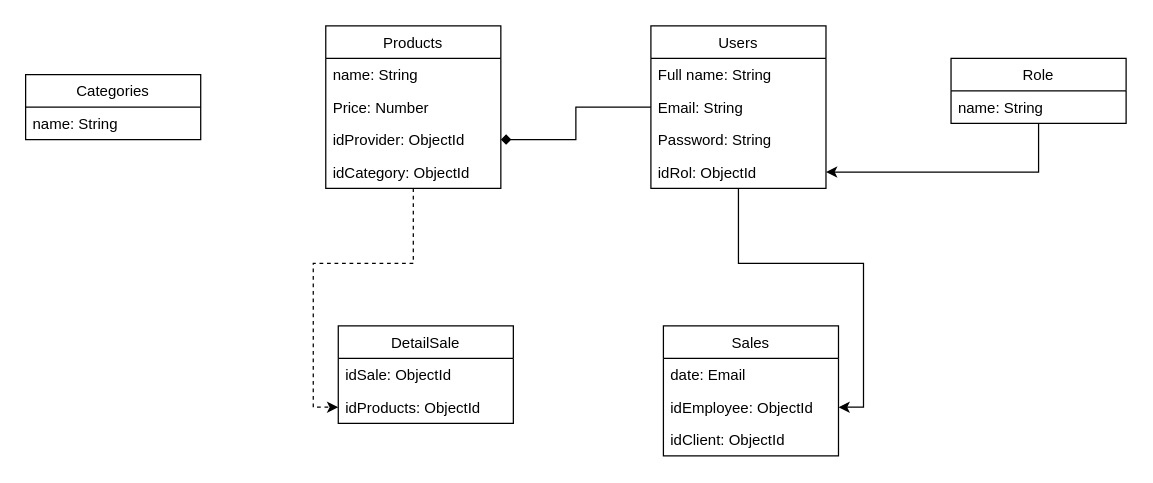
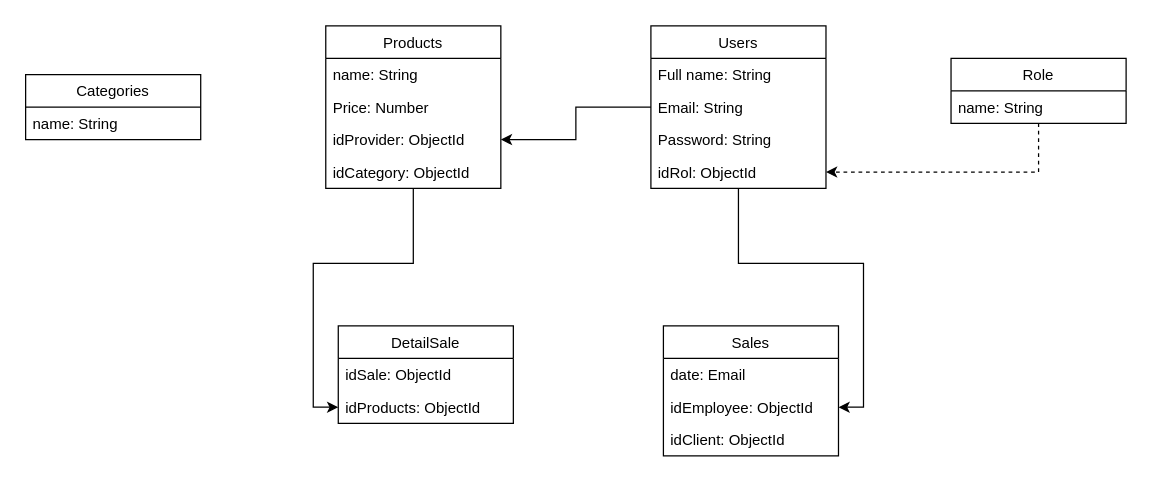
edge "Users" -> "idProvider: ObjectId": arrowhead diamond -> classic
edge "Role" -> "idRol: ObjectId": style solid -> dashed
edge "Products" -> "idProducts: ObjectId": style dashed -> solid
